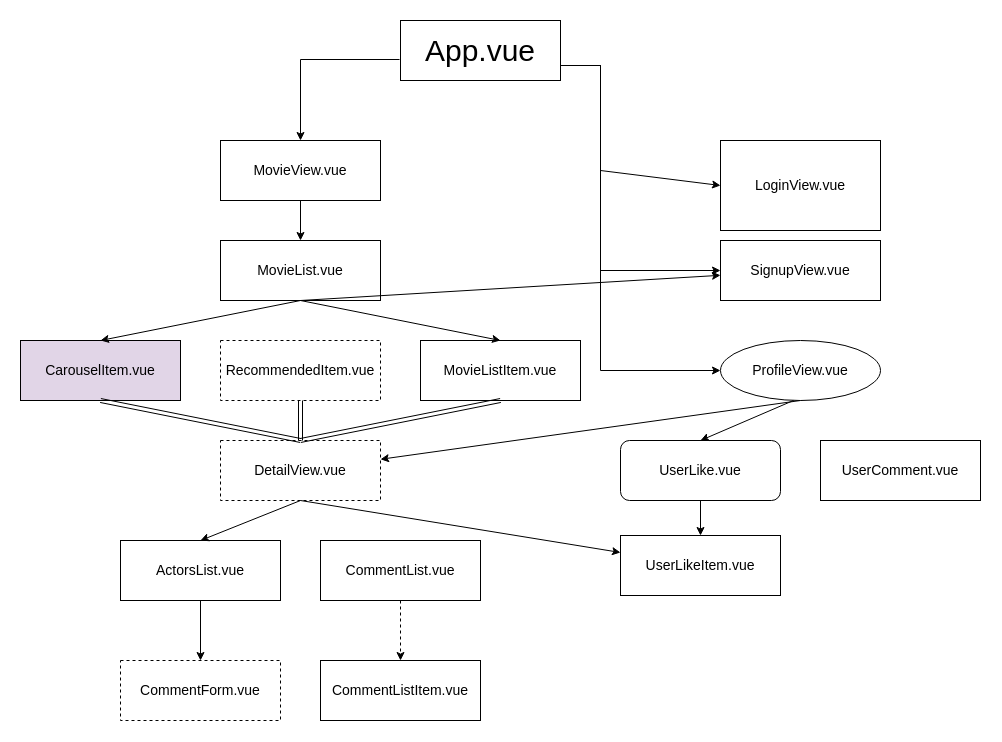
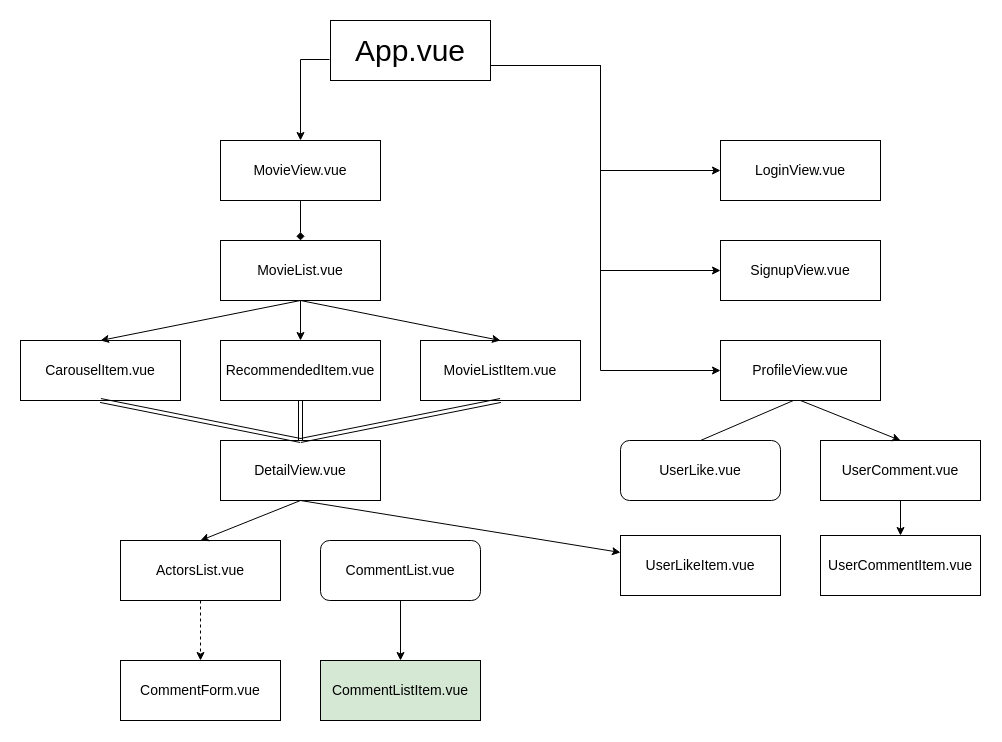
node "App.vue": moved (481, 51) -> (411, 51)
node "LoginView.vue": size 160x90 -> 160x60
edge "MovieView.vue" -> "MovieList.vue": arrowhead classic -> diamond
edge "MovieList.vue" -> "SignupView.vue": now "MovieList.vue" -> "RecommendedItem.vue"
node "CarouselItem.vue": fillcolor #e1d5e7 -> #ffffff
node "RecommendedItem.vue": style dashed -> solid
node "ProfileView.vue": shape ellipse -> rectangle
edge "ProfileView.vue" -> "DetailView.vue": now "ProfileView.vue" -> "UserComment.vue"
edge "ProfileView.vue" -> "UserLike.vue": arrowhead classic -> none
node "DetailView.vue": style dashed -> solid
edge "UserLike.vue" -> "UserLikeItem.vue": removed
edge "UserComment.vue" -> "UserCommentItem.vue": added
node "UserCommentItem.vue": added
node "CommentList.vue": shape rectangle -> rounded rectangle
edge "ActorsList.vue" -> "CommentForm.vue": style solid -> dashed
edge "CommentList.vue" -> "CommentListItem.vue": style dashed -> solid
node "CommentForm.vue": style dashed -> solid
node "CommentListItem.vue": fillcolor #ffffff -> #d5e8d4
